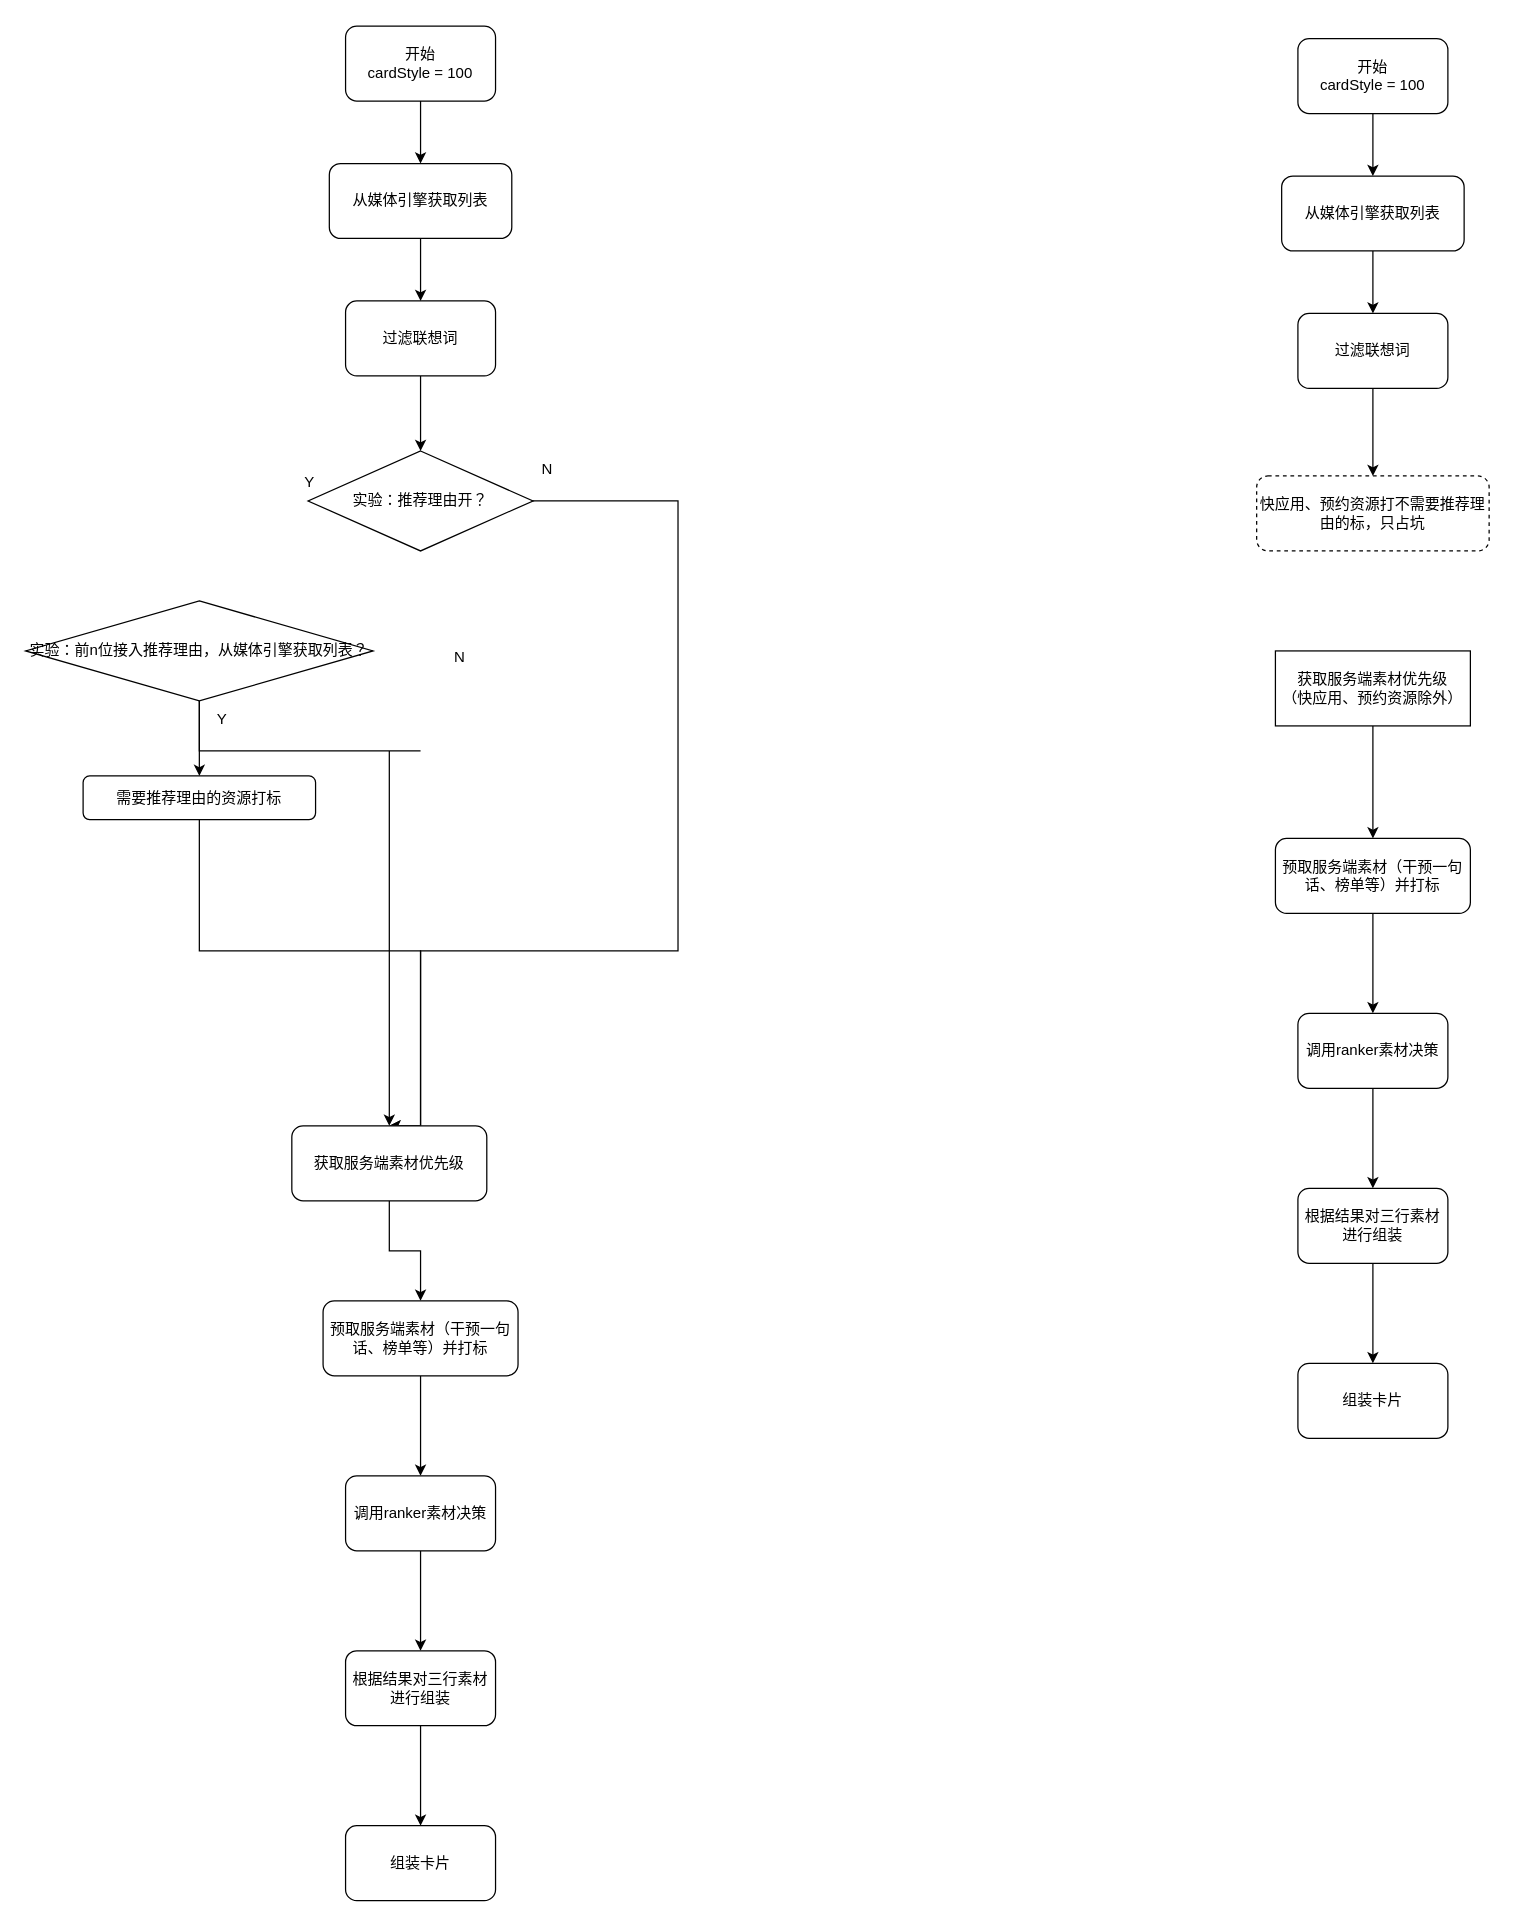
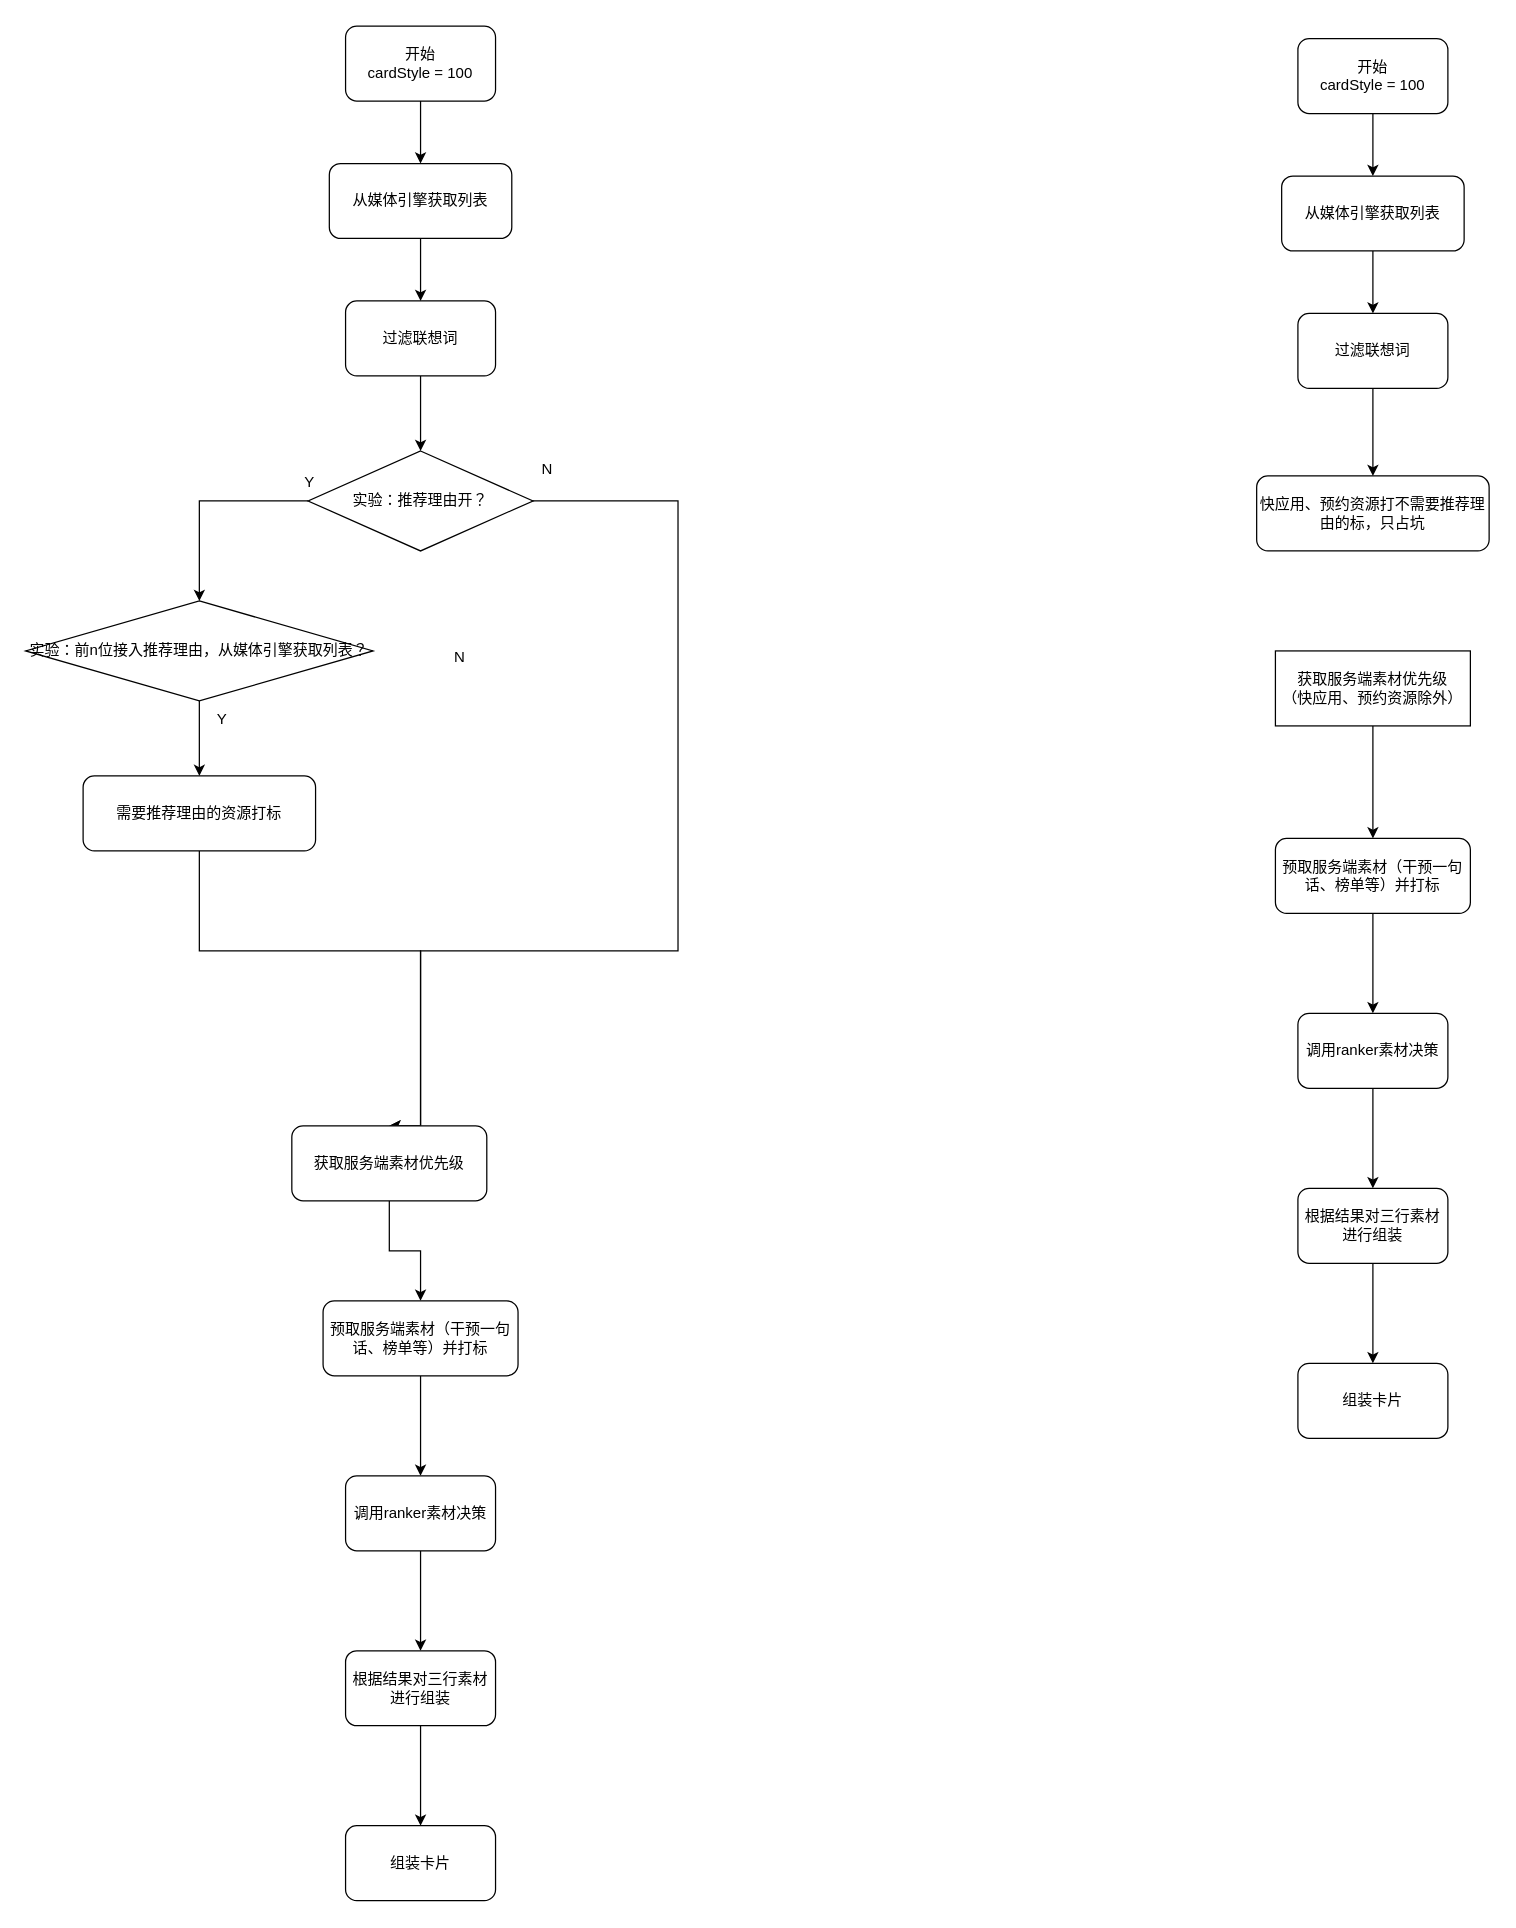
edge "实验：推荐理由开？" -> "实验：前n位接入推荐理由，从媒体引擎获取列表？": added
node "快应用、预约资源打不需要推荐理由的标，只占坑": style dashed -> solid
node "需要推荐理由的资源打标": size 233x44 -> 233x75
edge "实验：前n位接入推荐理由，从媒体引擎获取列表？" -> "获取服务端素材优先级": removed
